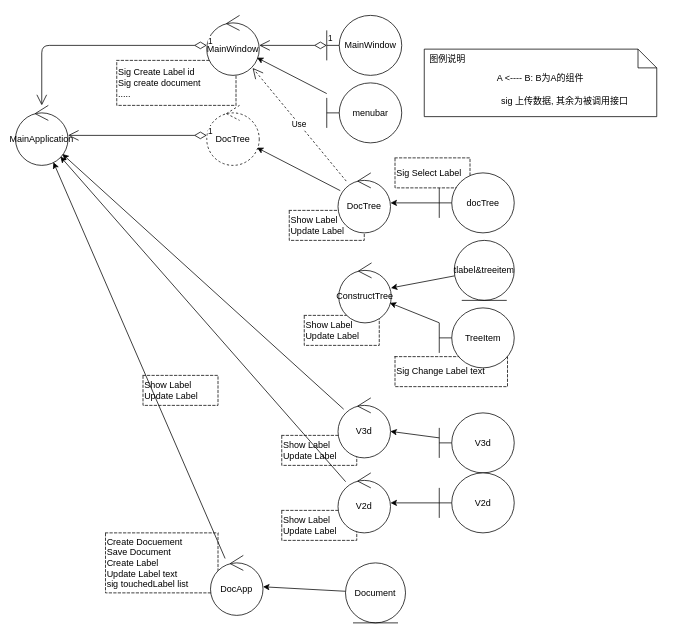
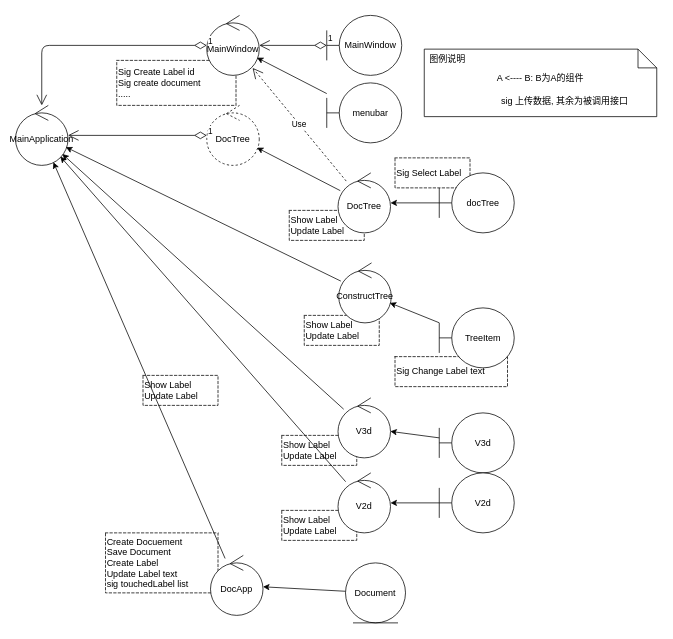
edge "ConstructTree" -> "MainApplication": added
node "tlabel&treeitem": removed
edge "tlabel&treeitem" -> "ConstructTree": removed
